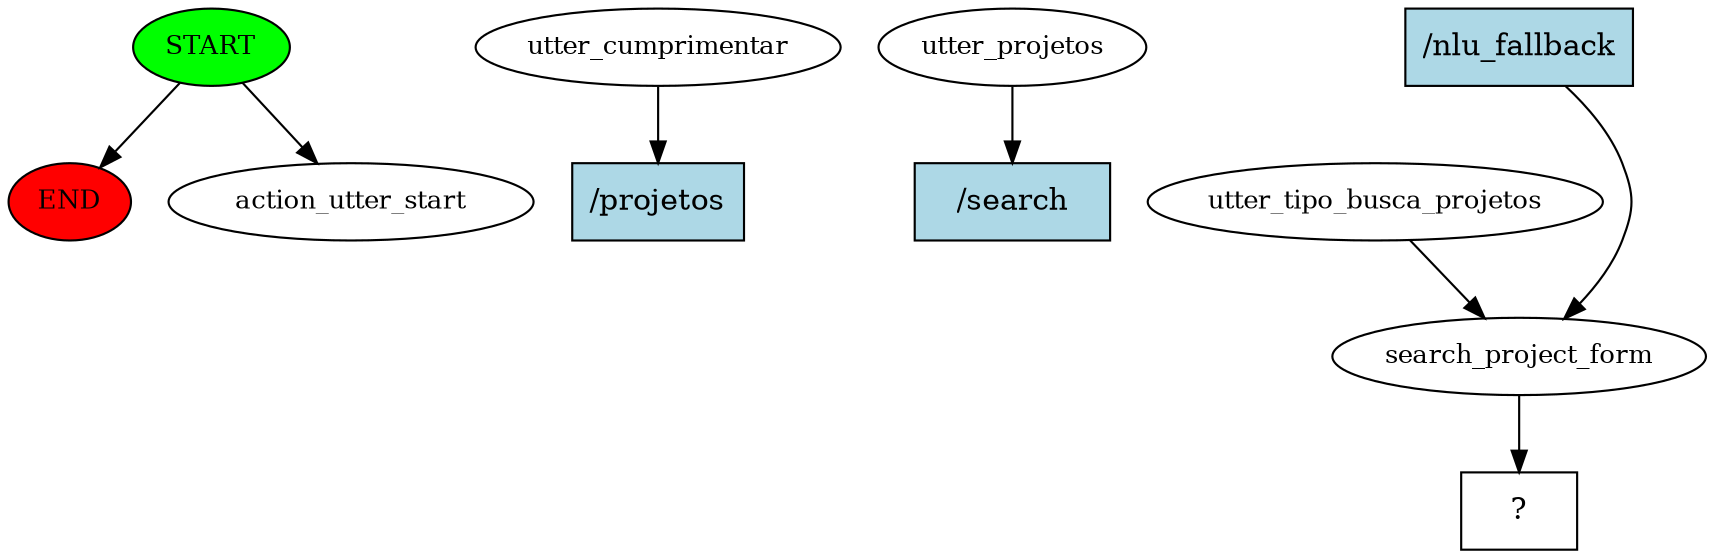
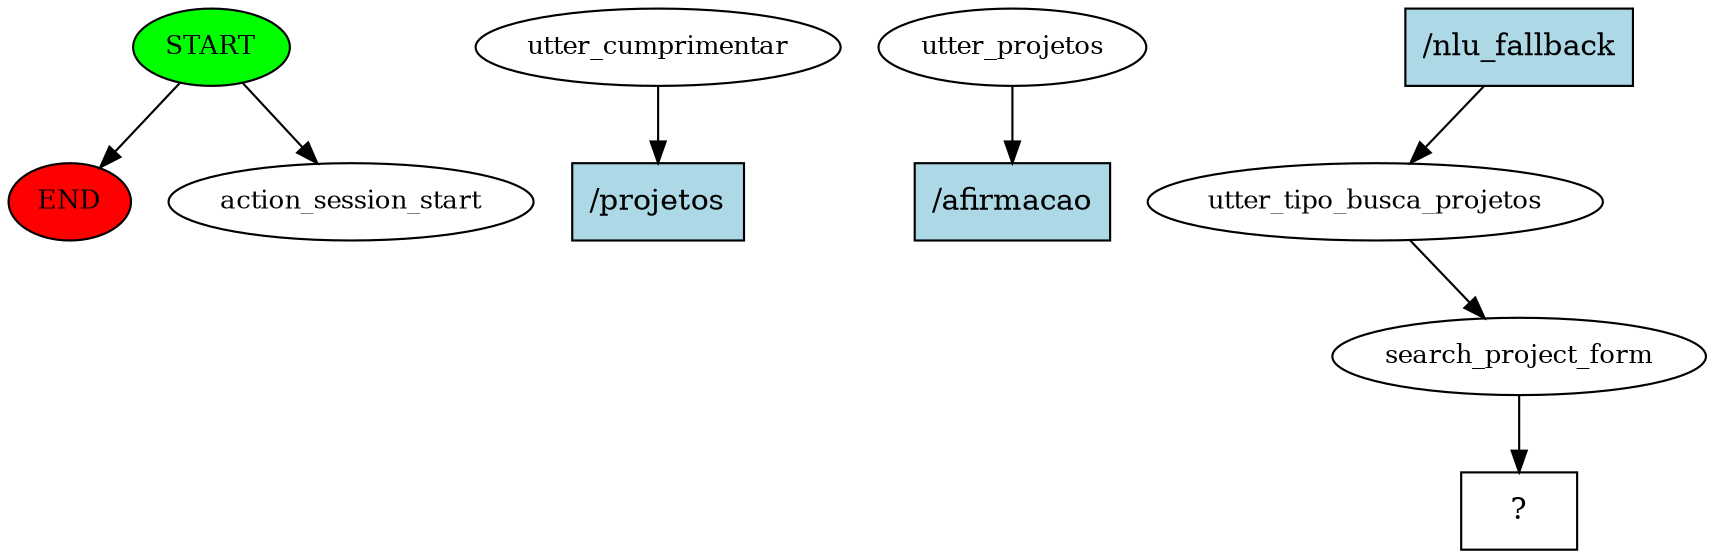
edge "/nlu_fallback" -> "search_project_form": now "/nlu_fallback" -> "utter_tipo_busca_projetos"
node "action_utter_start": label "action_utter_start" -> "action_session_start"
node "/search": label "/search" -> "/afirmacao"
